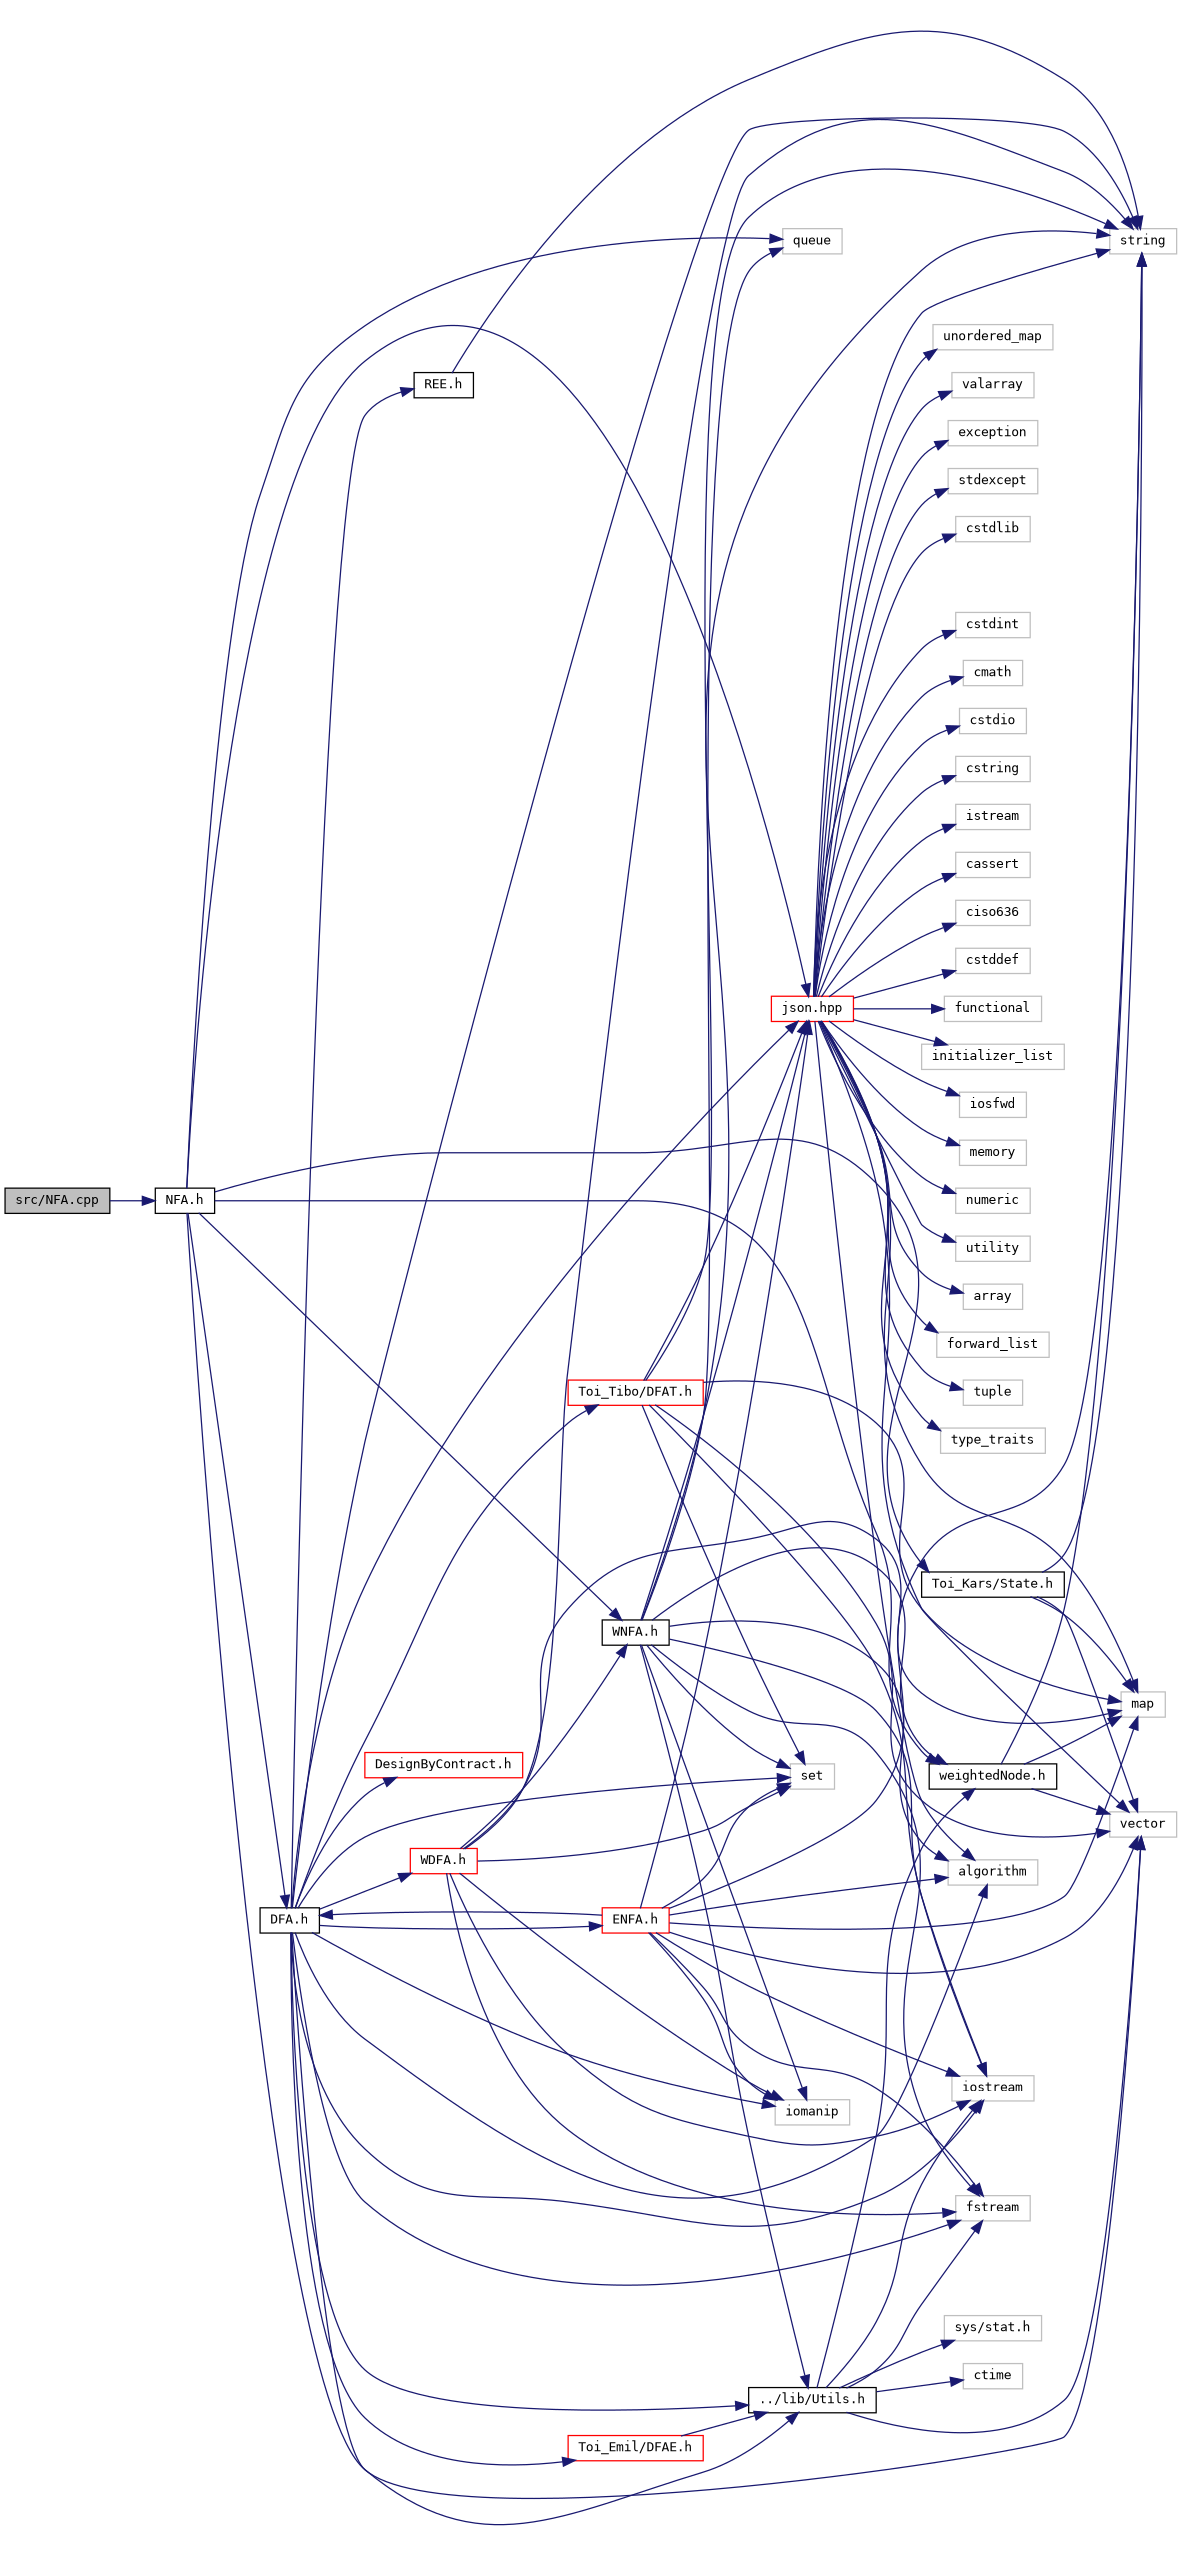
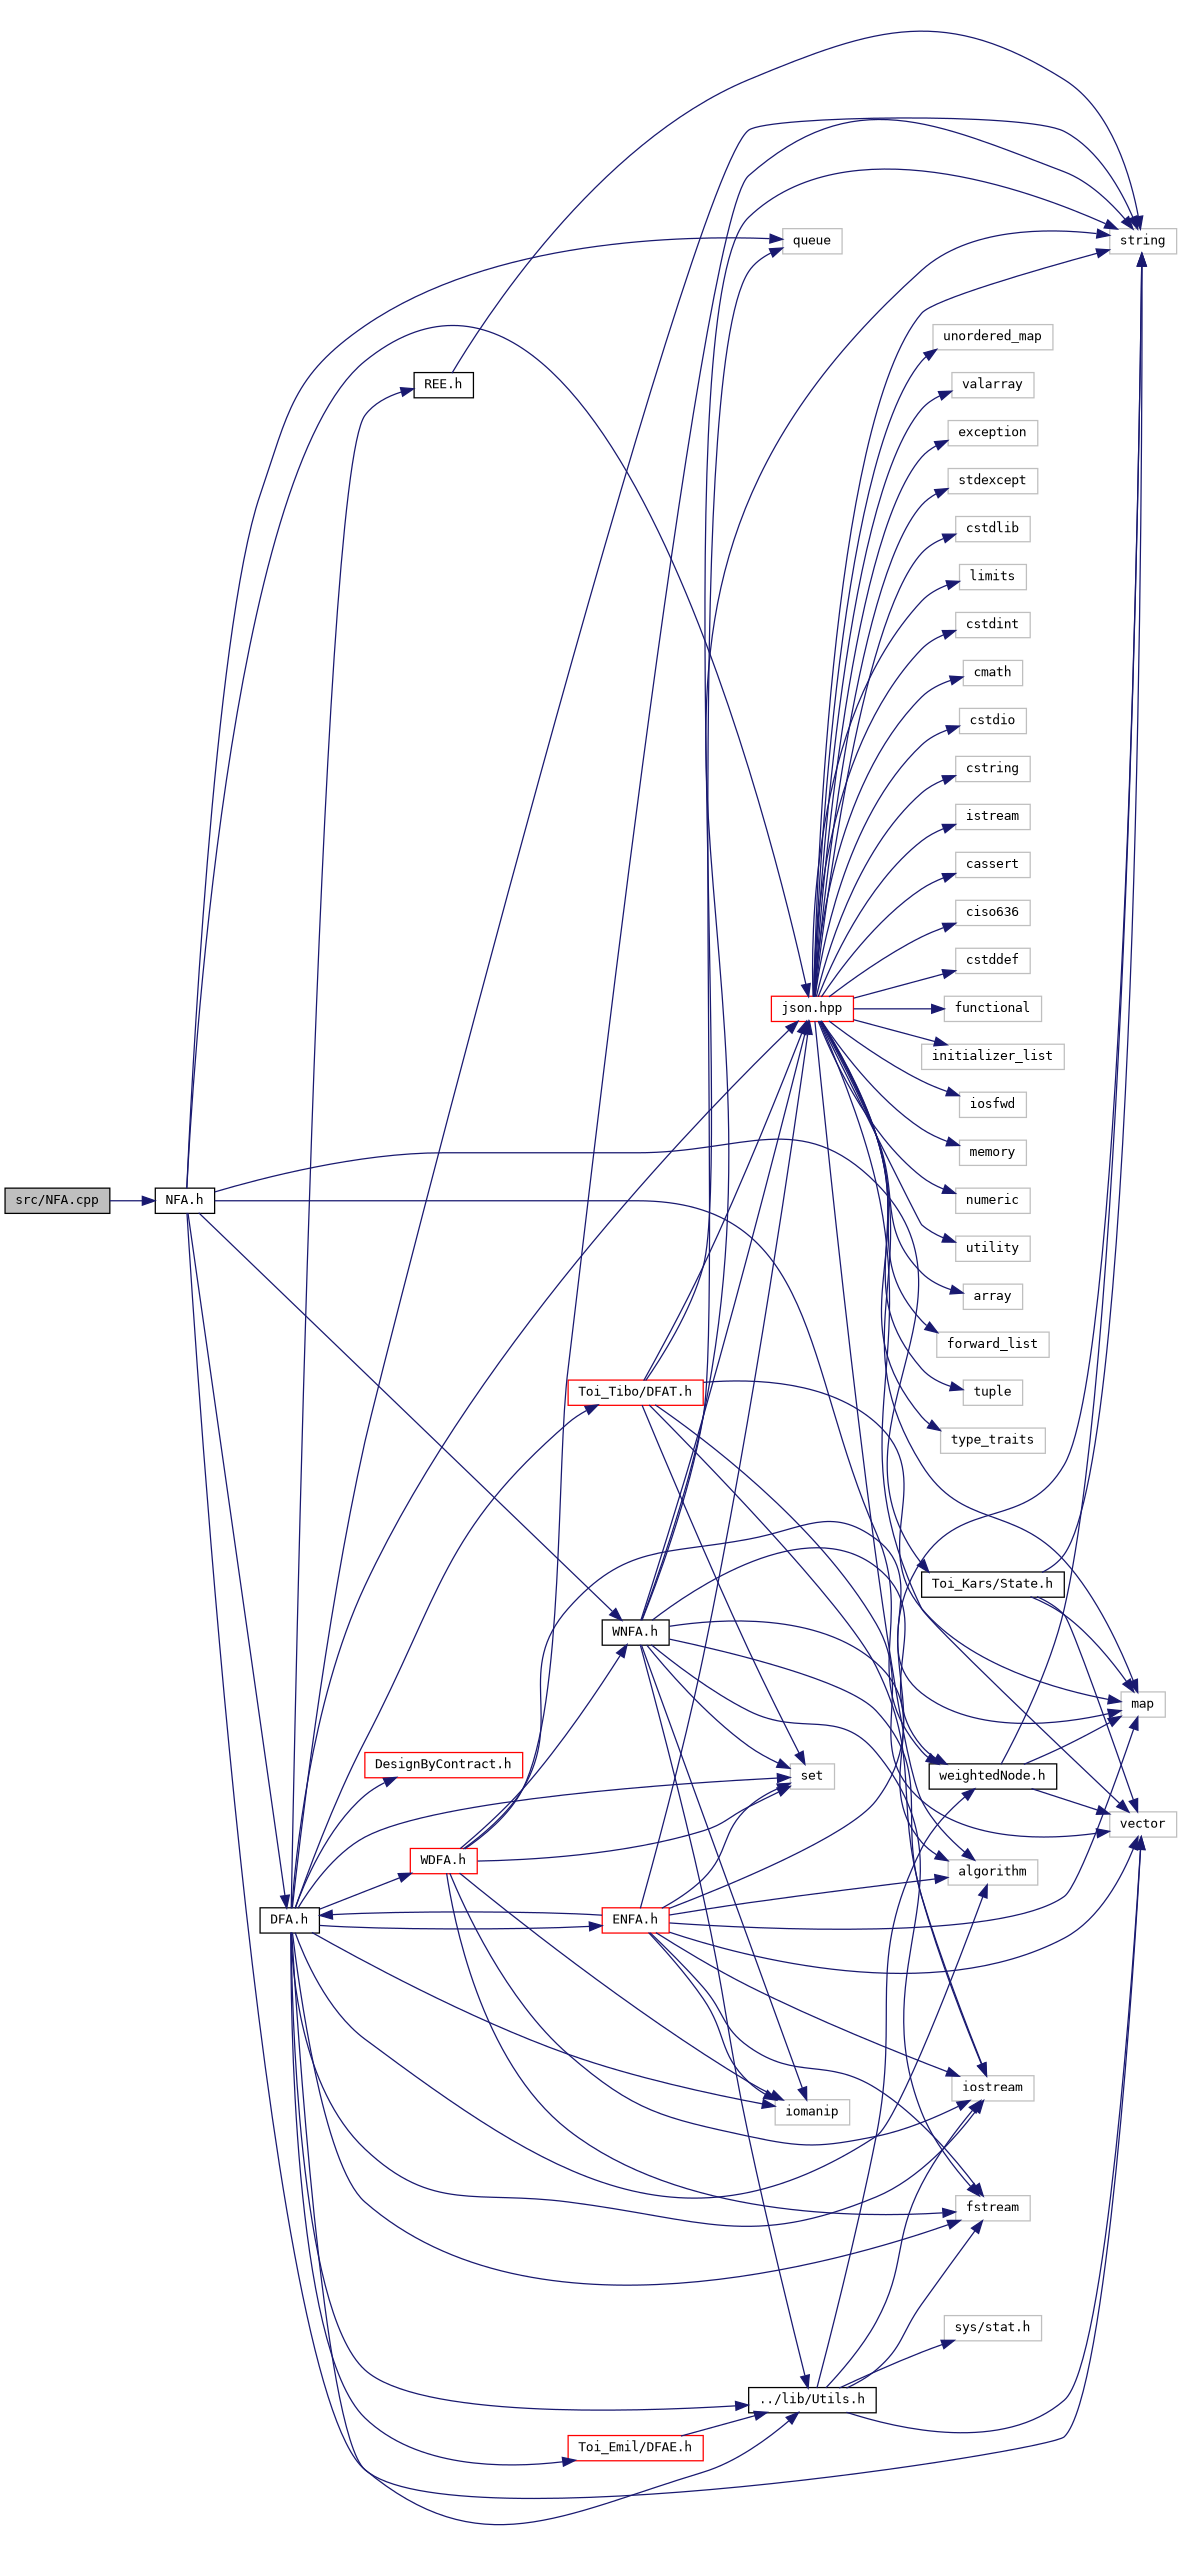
node "limits": added
node "ctime": removed
